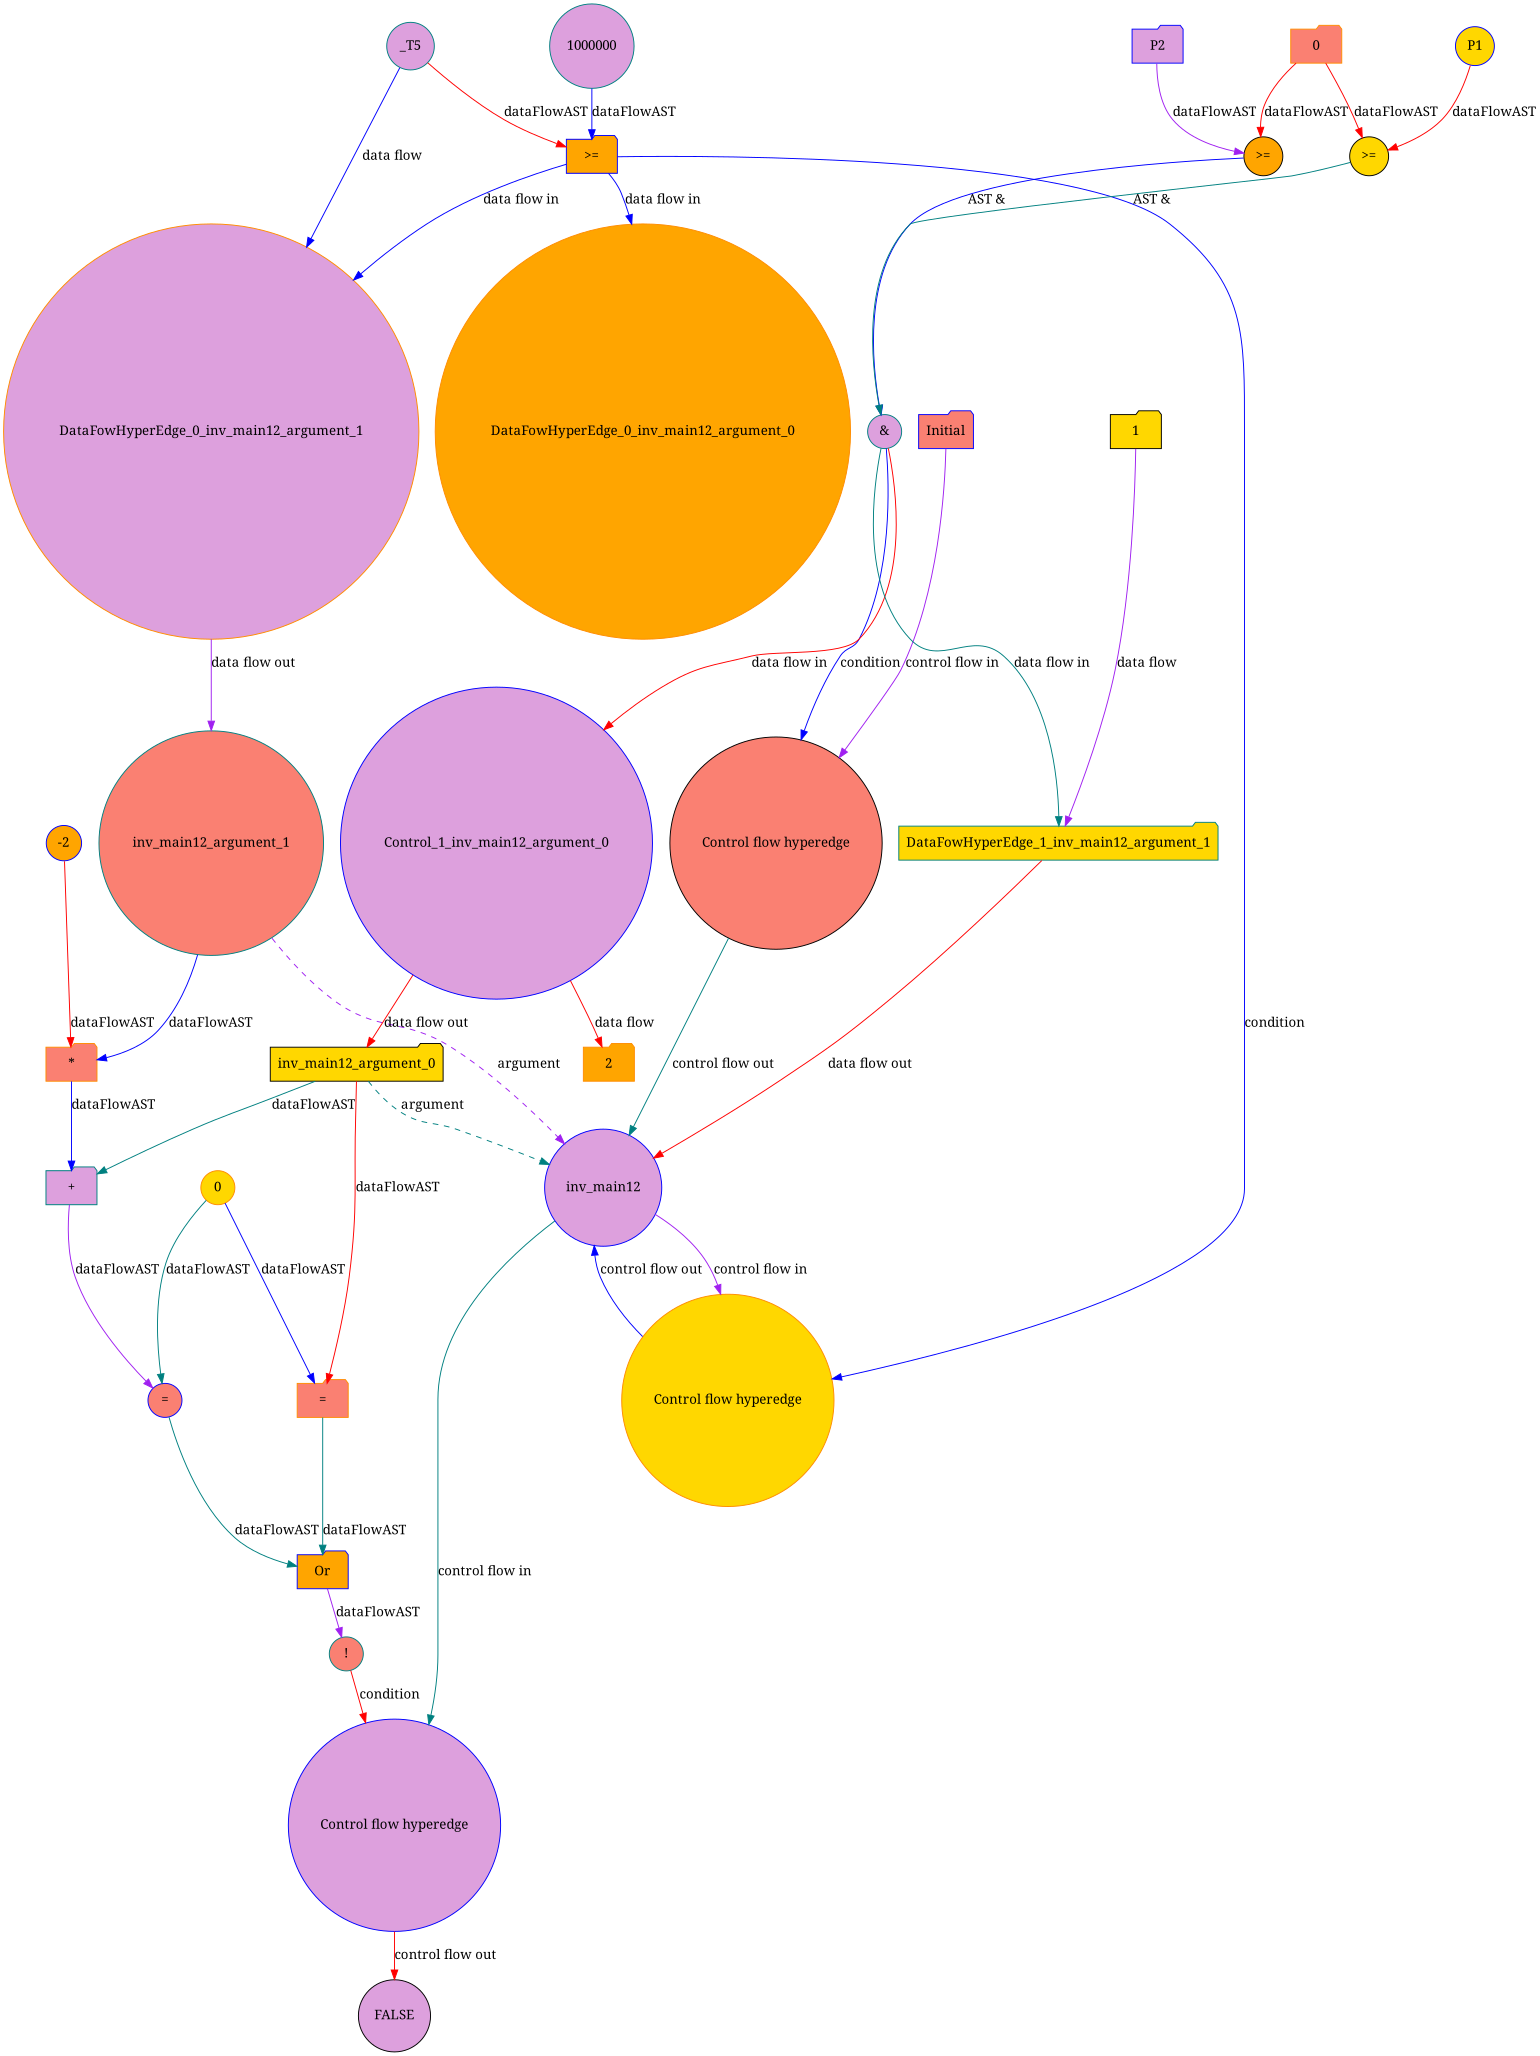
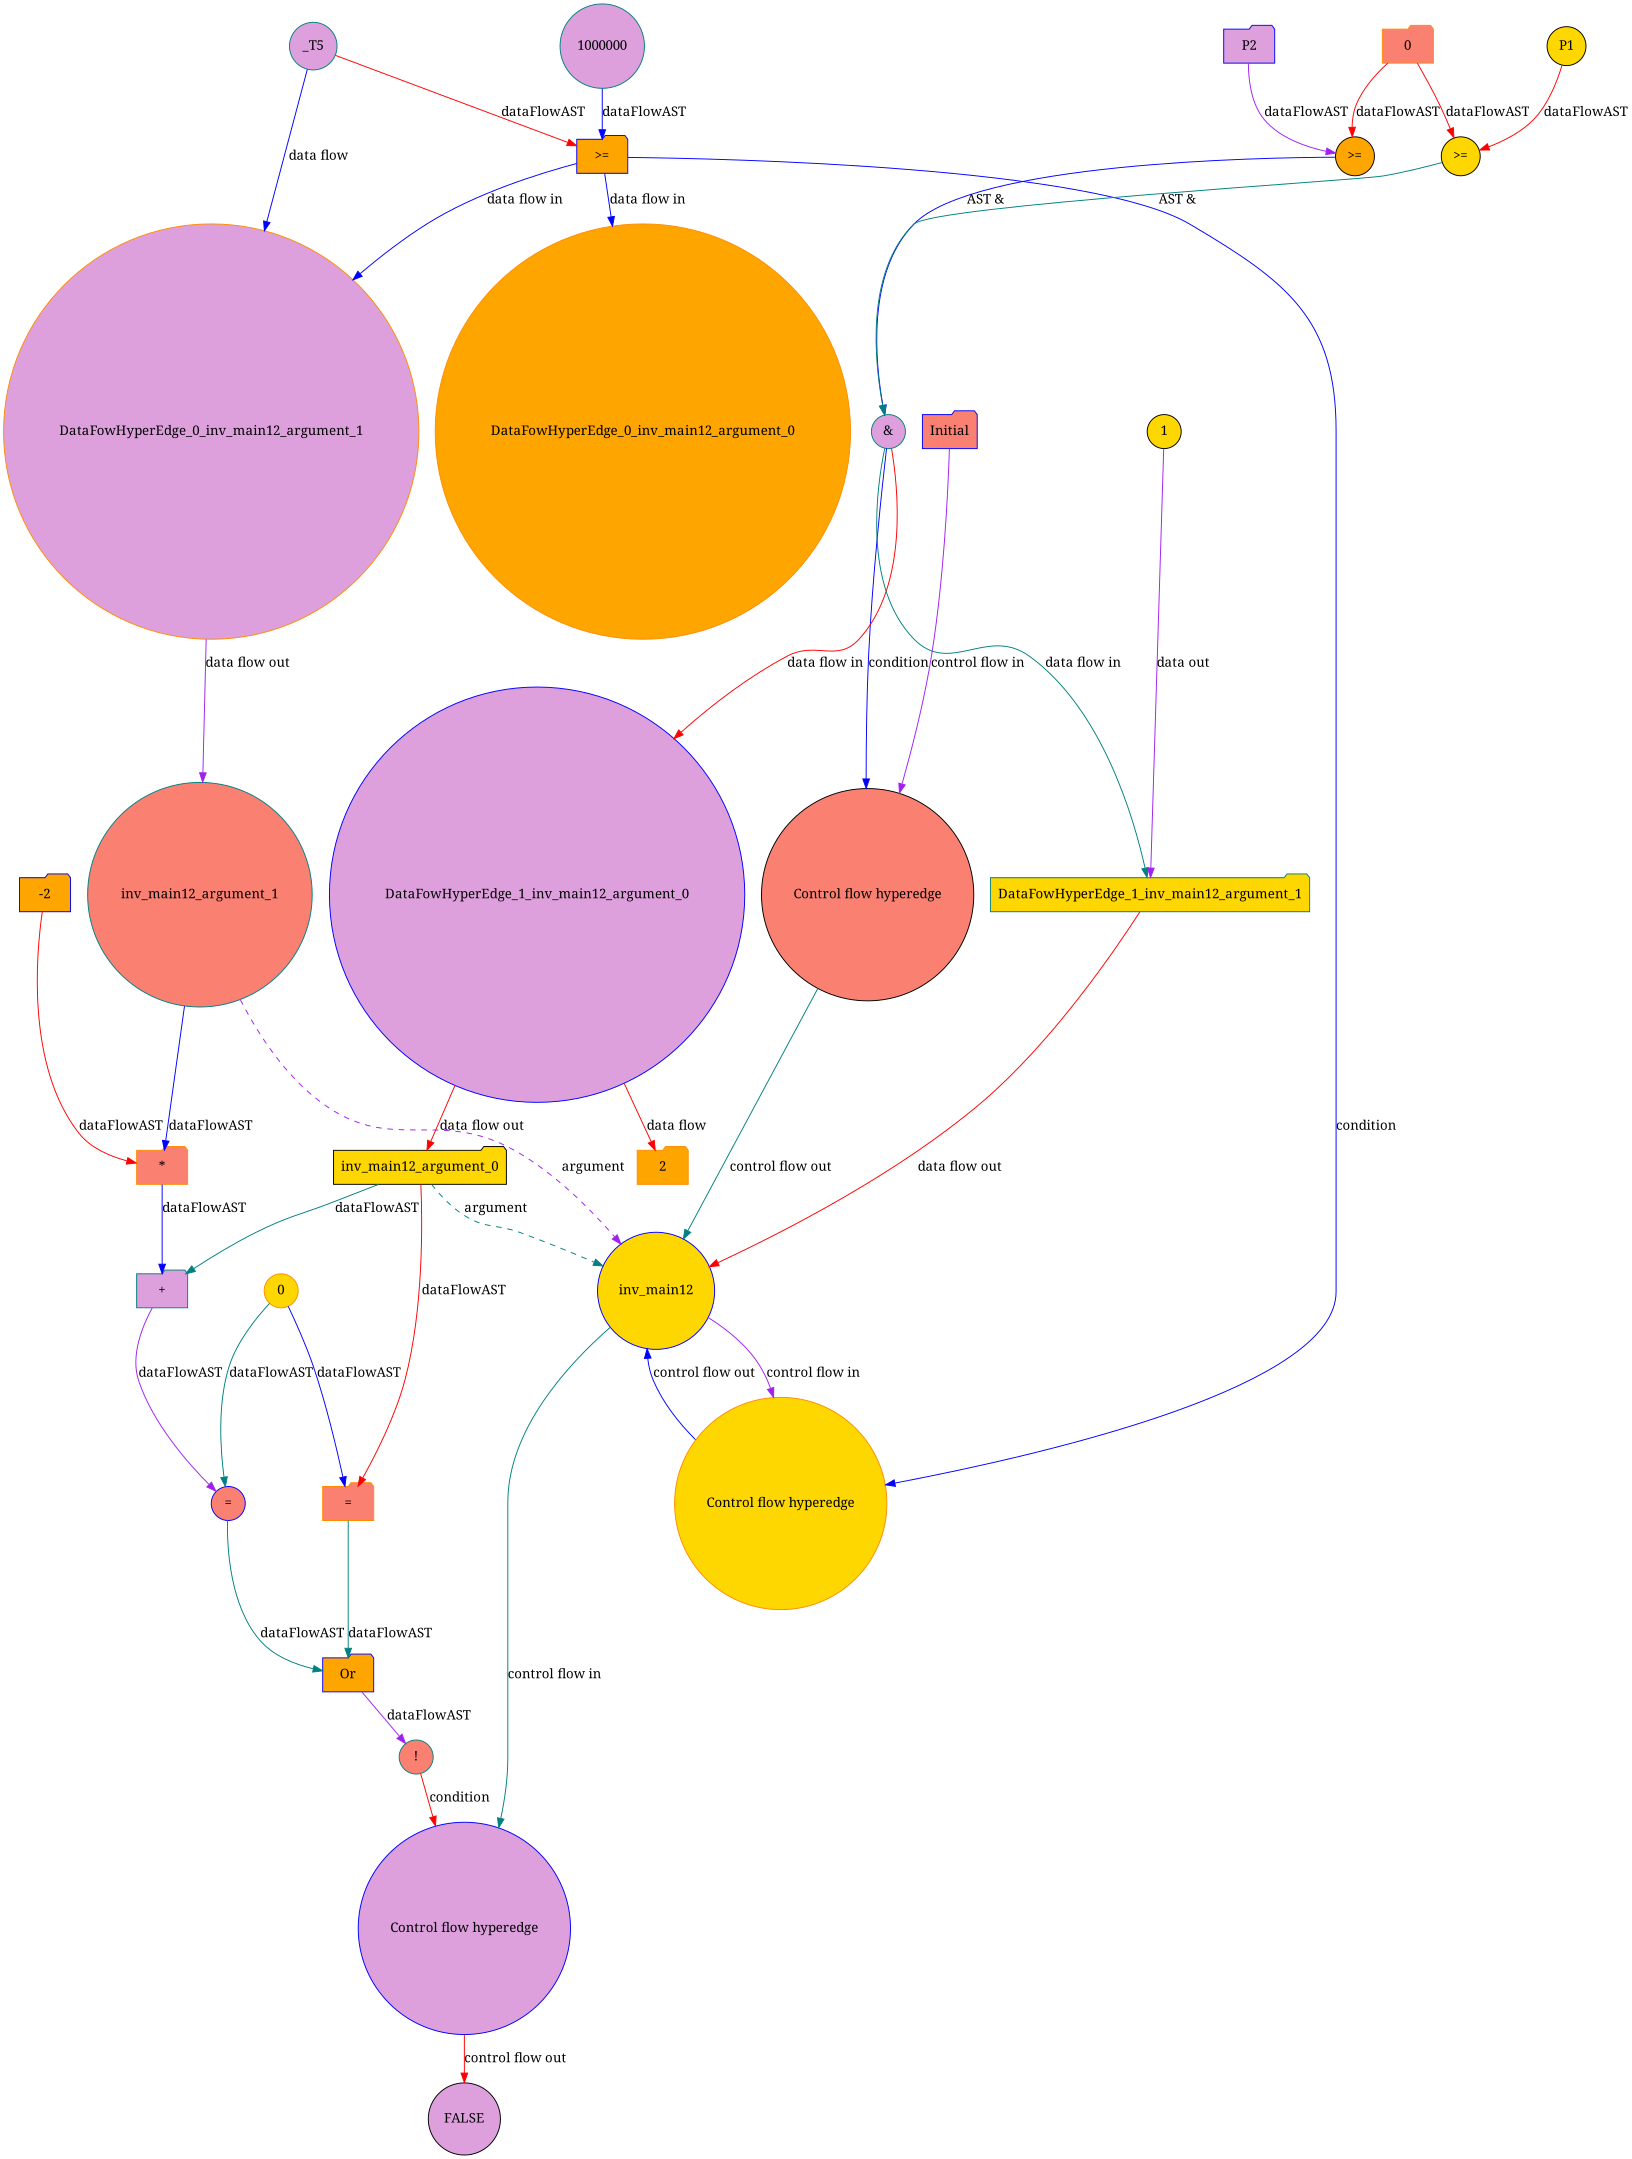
node "P1": color blue -> black
node "1": shape folder -> circle
edge "1" -> "DataFowHyperEdge_1_inv_main12_argument_1": label "data flow" -> "data out"
node "-2": shape circle -> folder
node "Control_1_inv_main12_argument_0": label "Control_1_inv_main12_argument_0" -> "DataFowHyperEdge_1_inv_main12_argument_0"
node "inv_main12": fillcolor plum -> gold
